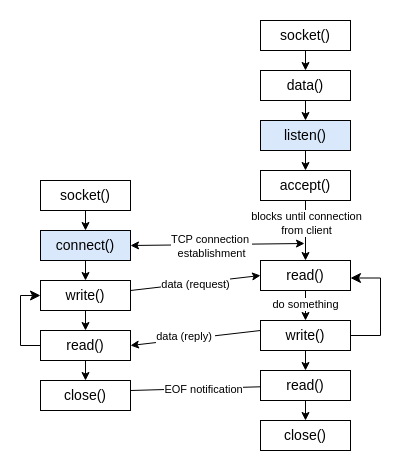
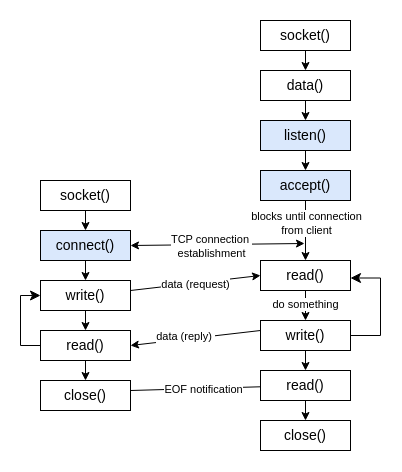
node "accept()": fillcolor #ffffff -> #dae8fc
